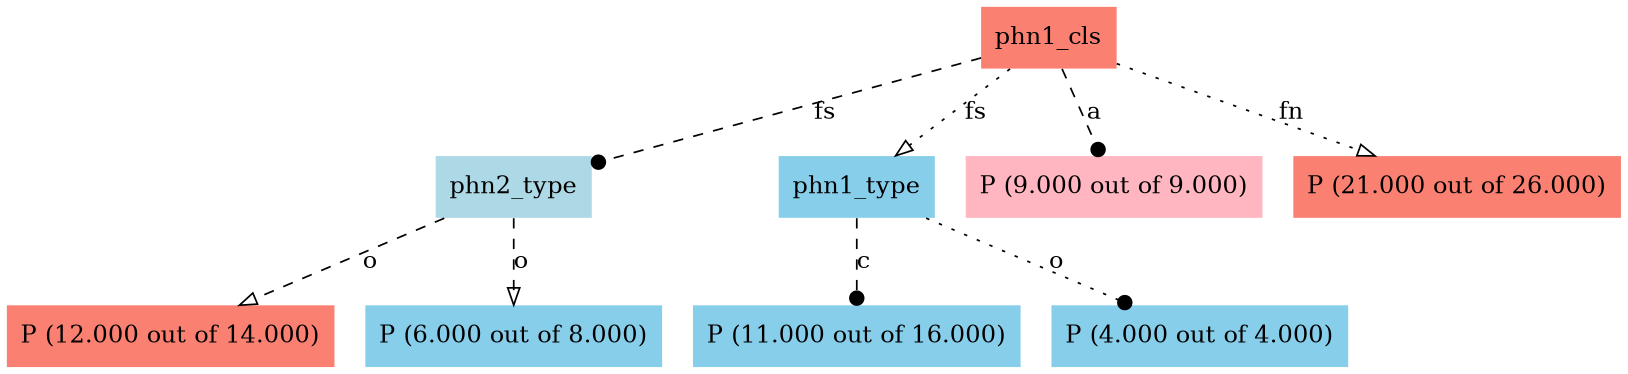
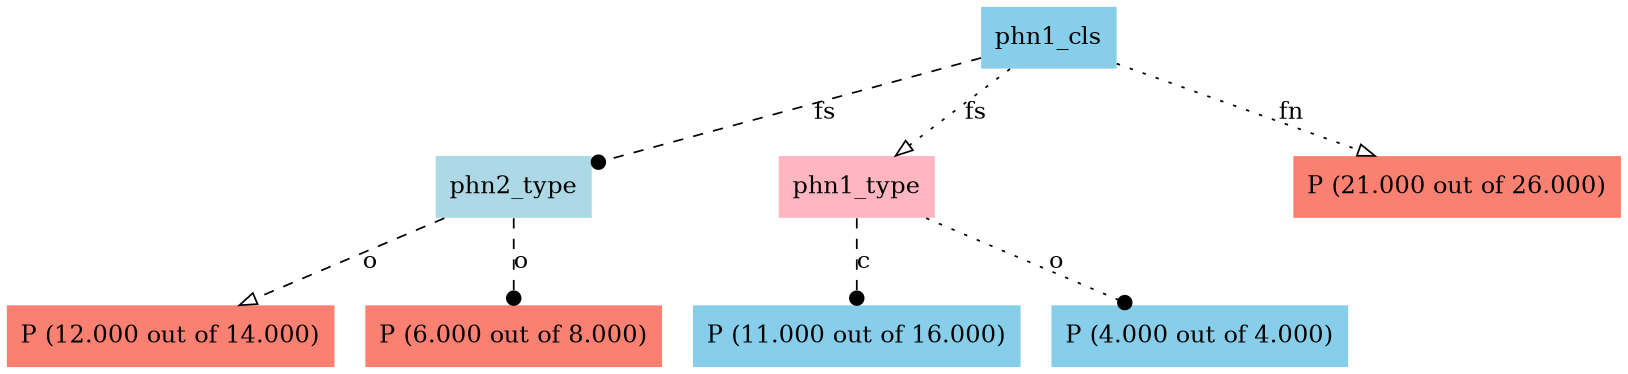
node "phn1_cls": fillcolor salmon -> skyblue
node "phn1_type": fillcolor skyblue -> lightpink
node "P (9.000 out of 9.000)": removed
edge "phn2_type" -> "P (6.000 out of 8.000)": arrowhead onormal -> dot
node "P (6.000 out of 8.000)": fillcolor skyblue -> salmon
